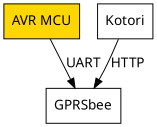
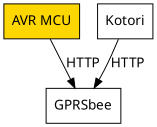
edge "AVR MCU" -> "GPRSbee": label "UART" -> "HTTP"
